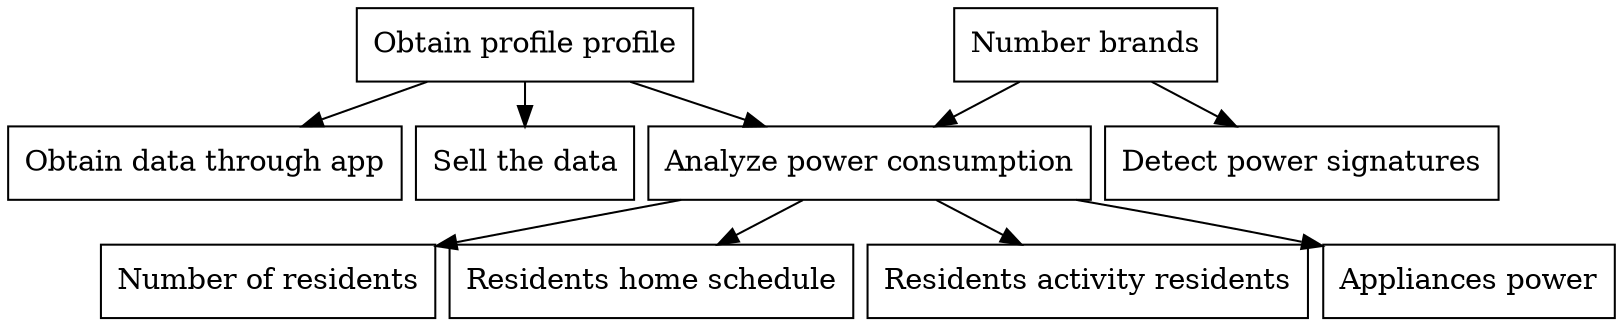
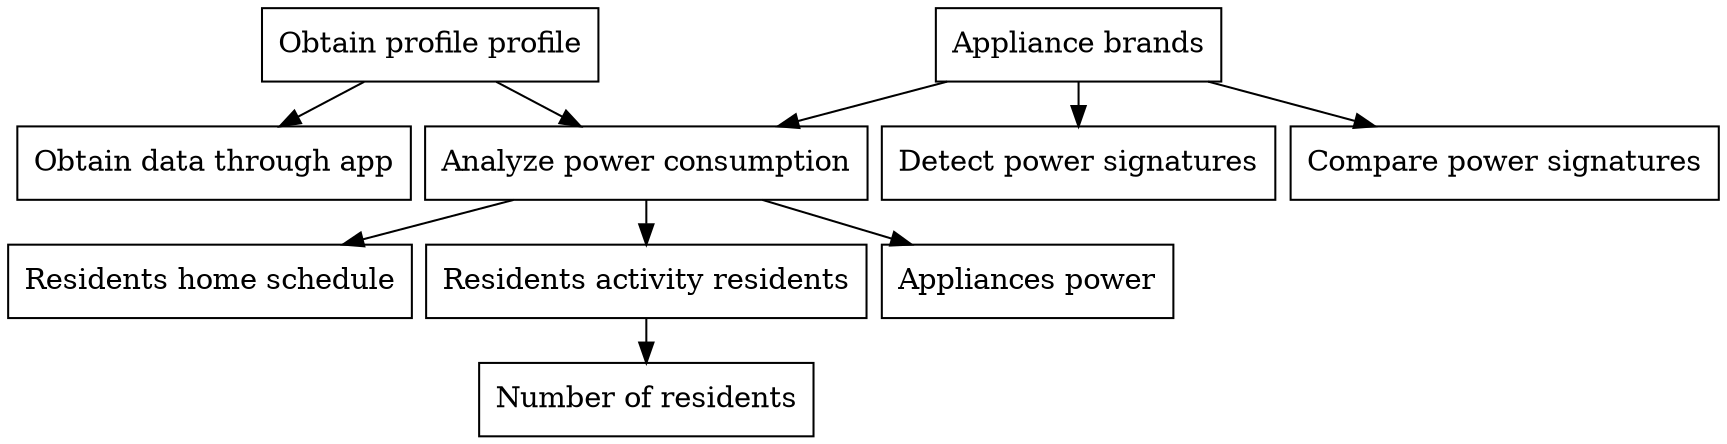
node "Number brands": label "Number brands" -> "Appliance brands"
node "Sell the data": removed
node "Compare power signatures": added
edge "Analyze power consumption" -> "Number of residents": now "Residents activity residents" -> "Number of residents"
